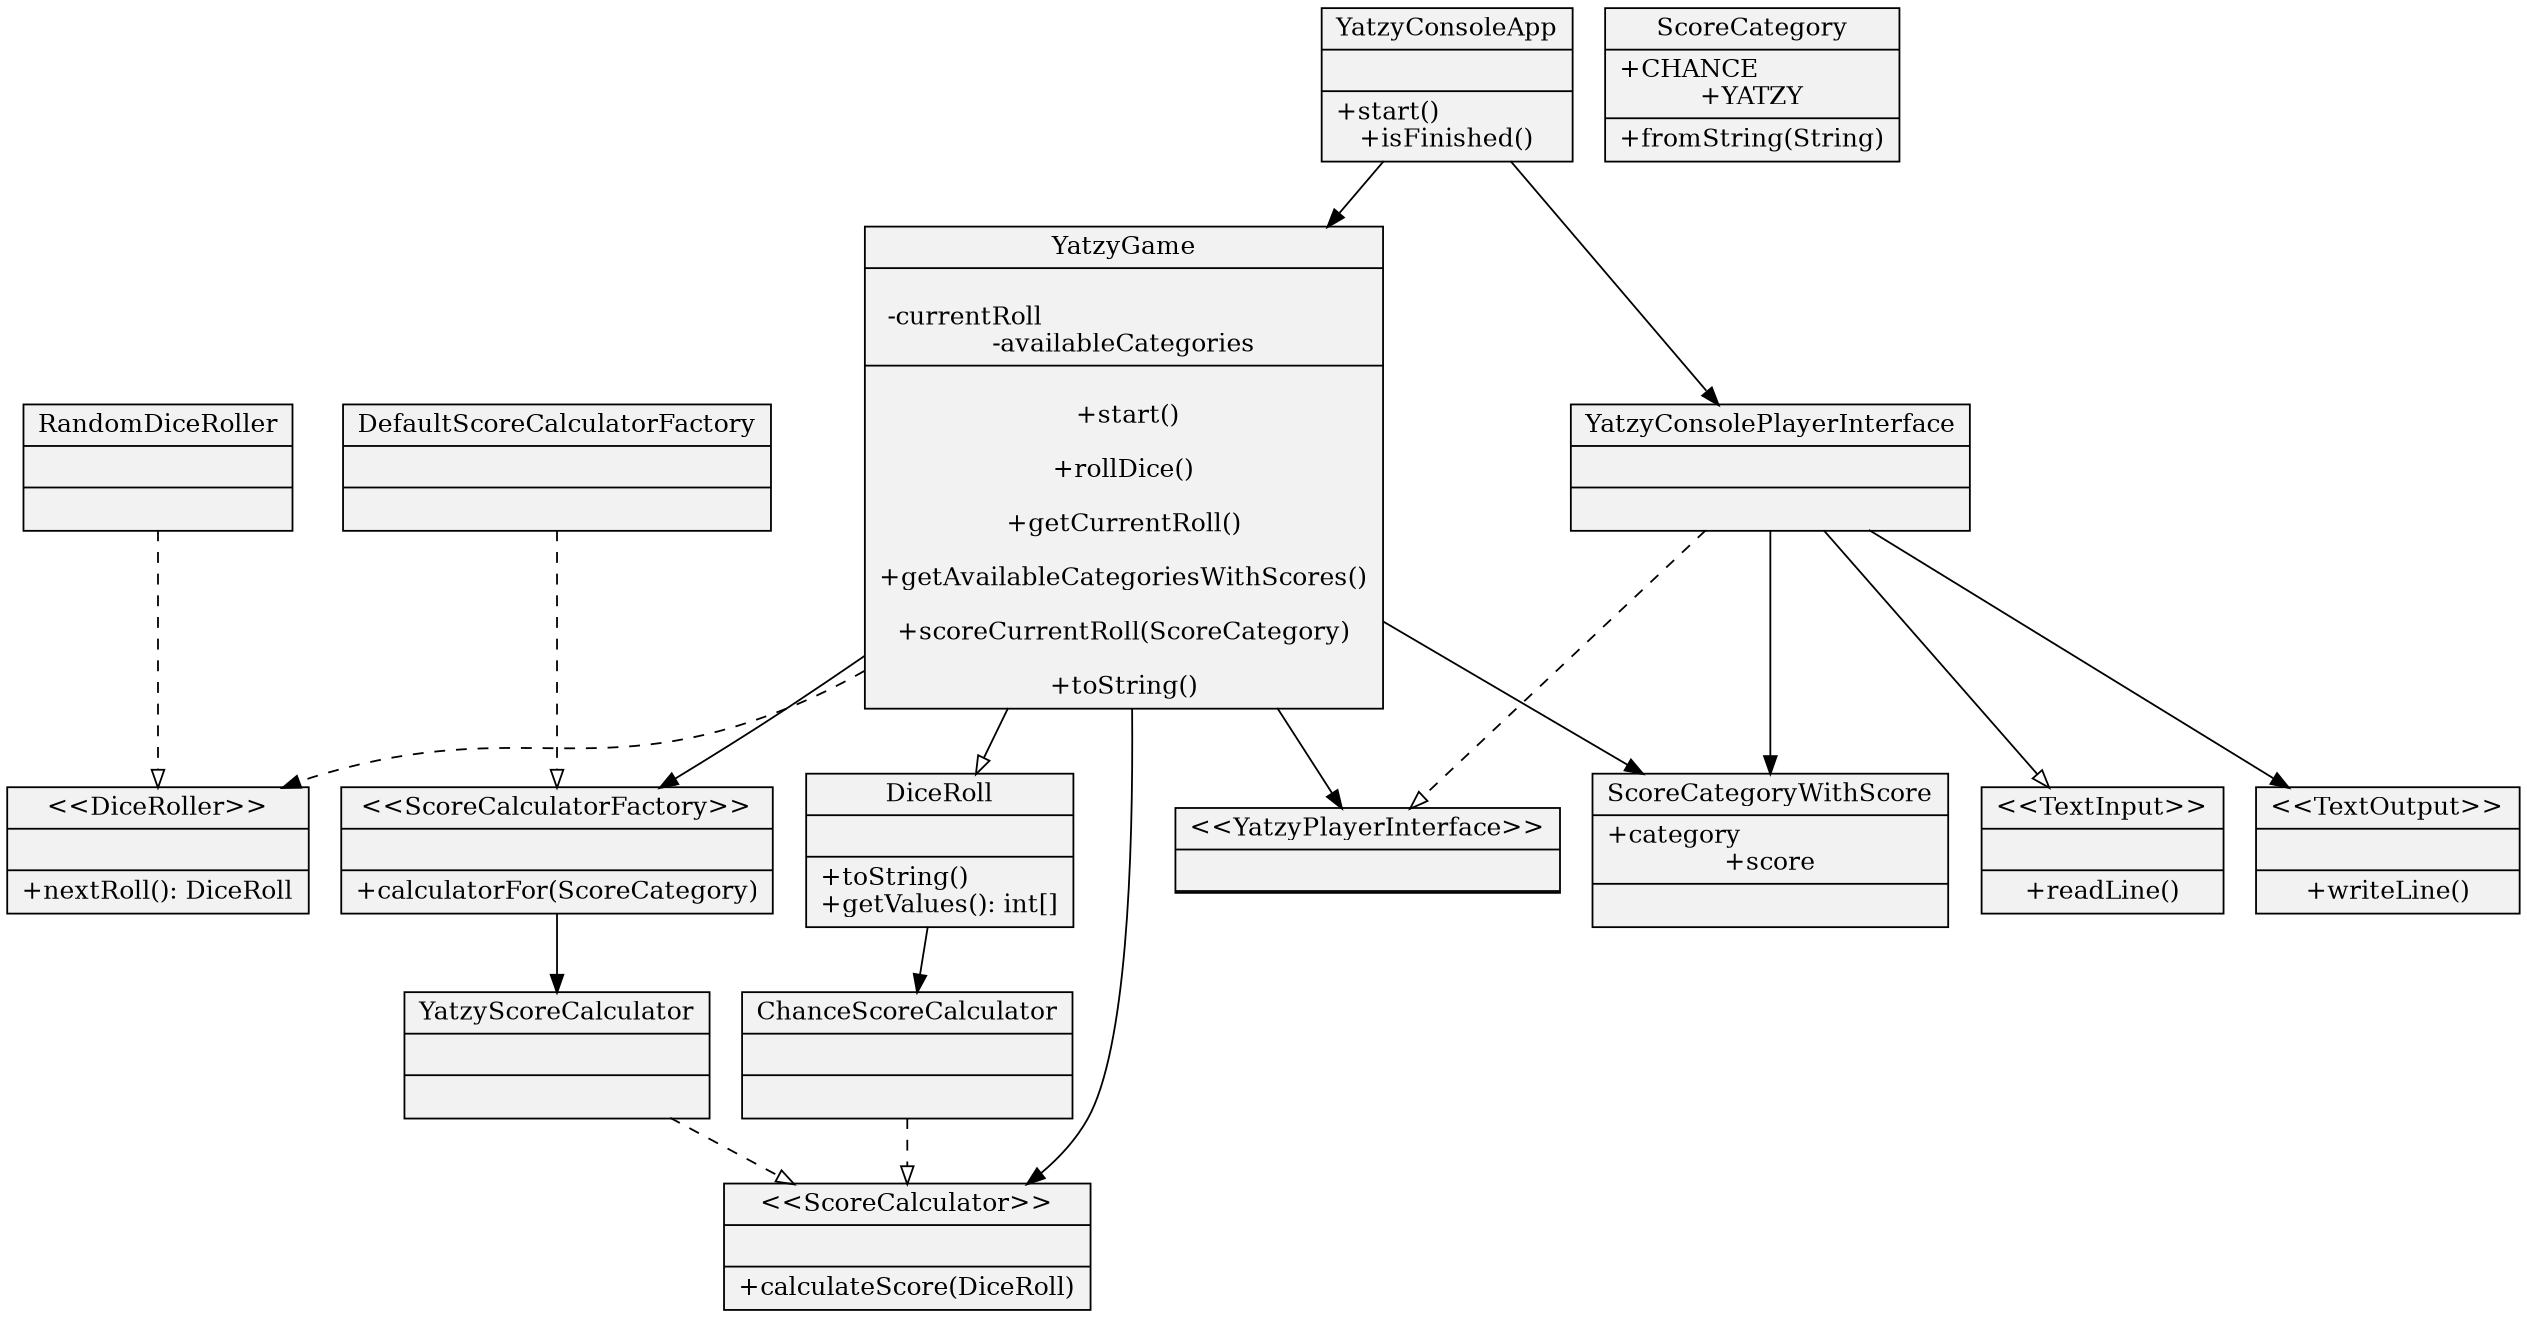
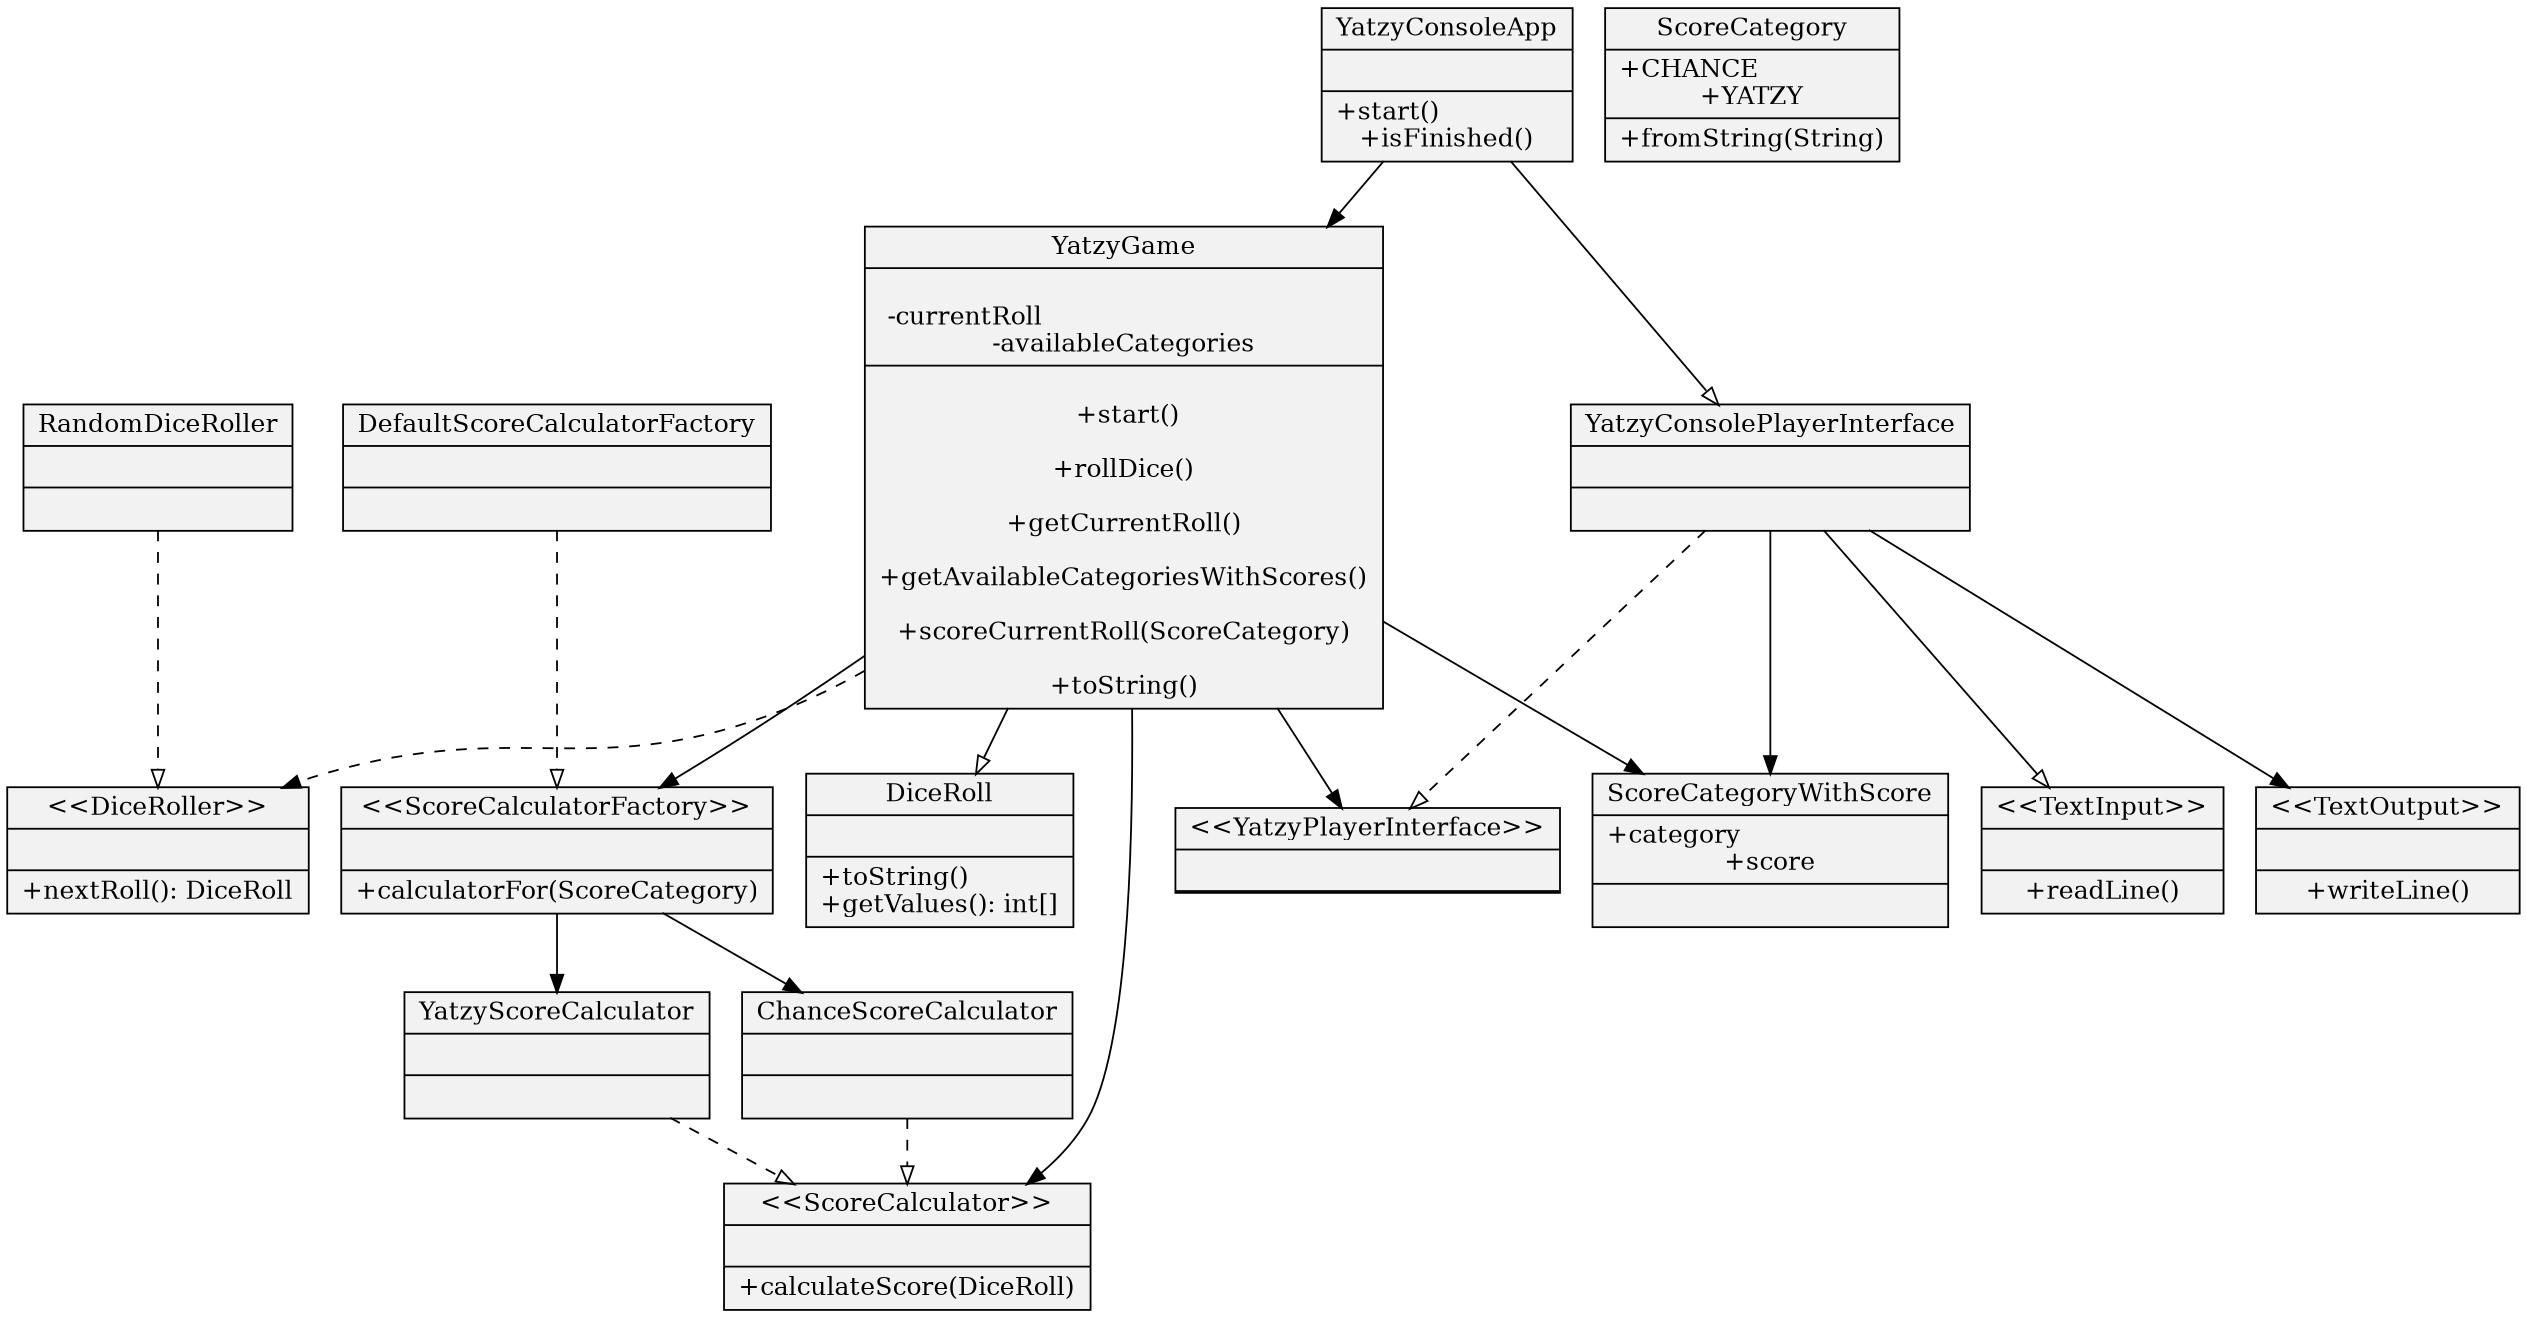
edge "YatzyConsoleApp" -> "YatzyConsolePlayerInterface": arrowhead normal -> onormal
edge "DiceRoll" -> "ChanceScoreCalculator": now "+calculatorFor(ScoreCategory)" -> "ChanceScoreCalculator"
